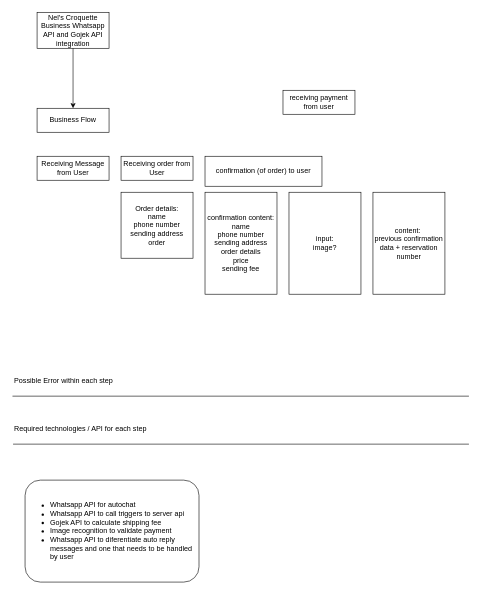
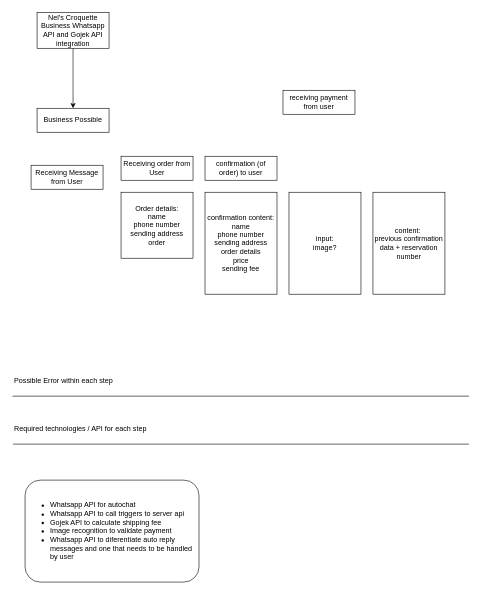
node "Business Flow": label "Business Flow" -> "Business Possible"
node "Receiving Message from User": moved (73, 168) -> (67, 177)
node "confirmation (of order) to user": size 117x30 -> 72x24
